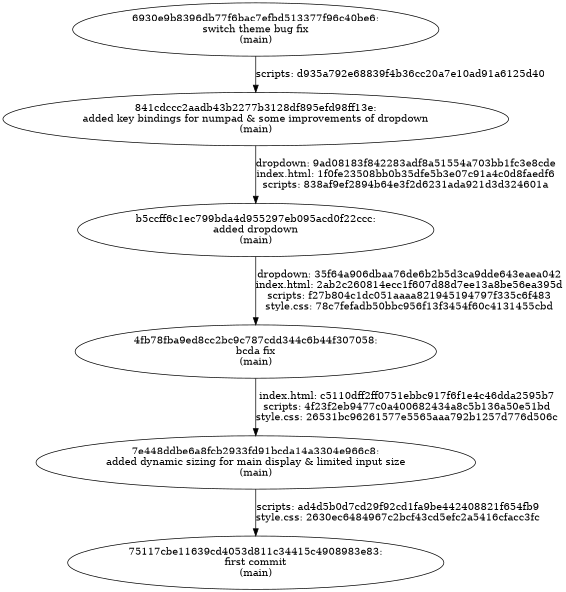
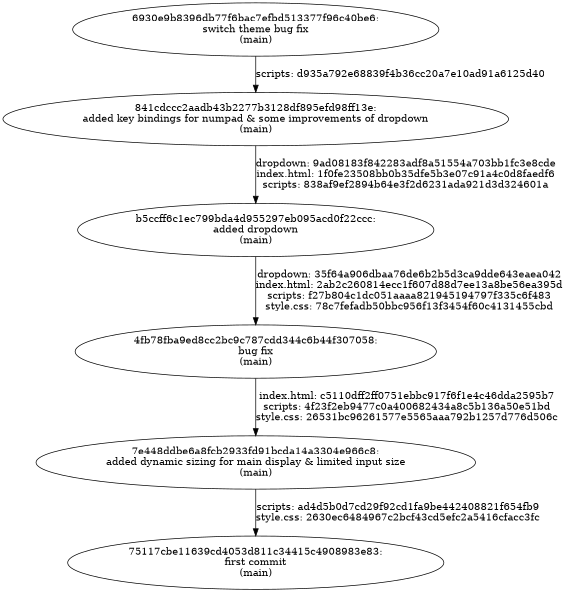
node "4fb78fba9ed8cc2bc9c787cdd344c6b44f307058: bcda fix (main)": label "4fb78fba9ed8cc2bc9c787cdd344c6b44f307058: bcda fix (main)" -> "4fb78fba9ed8cc2bc9c787cdd344c6b44f307058: bug fix (main)"
